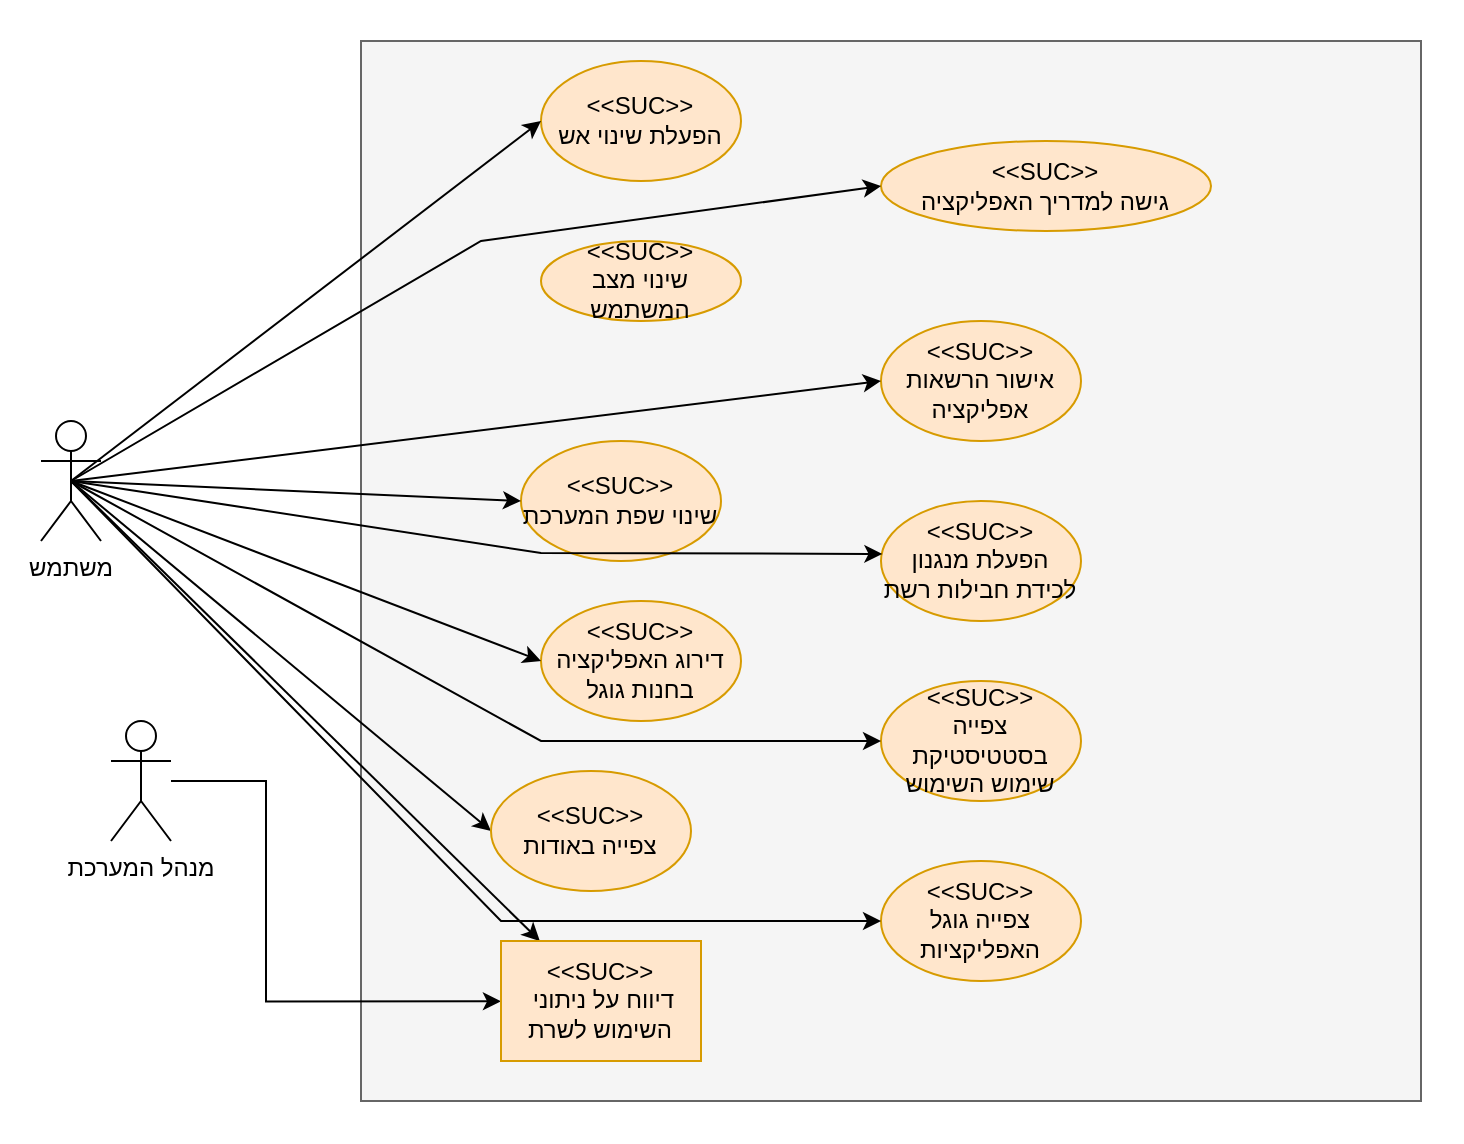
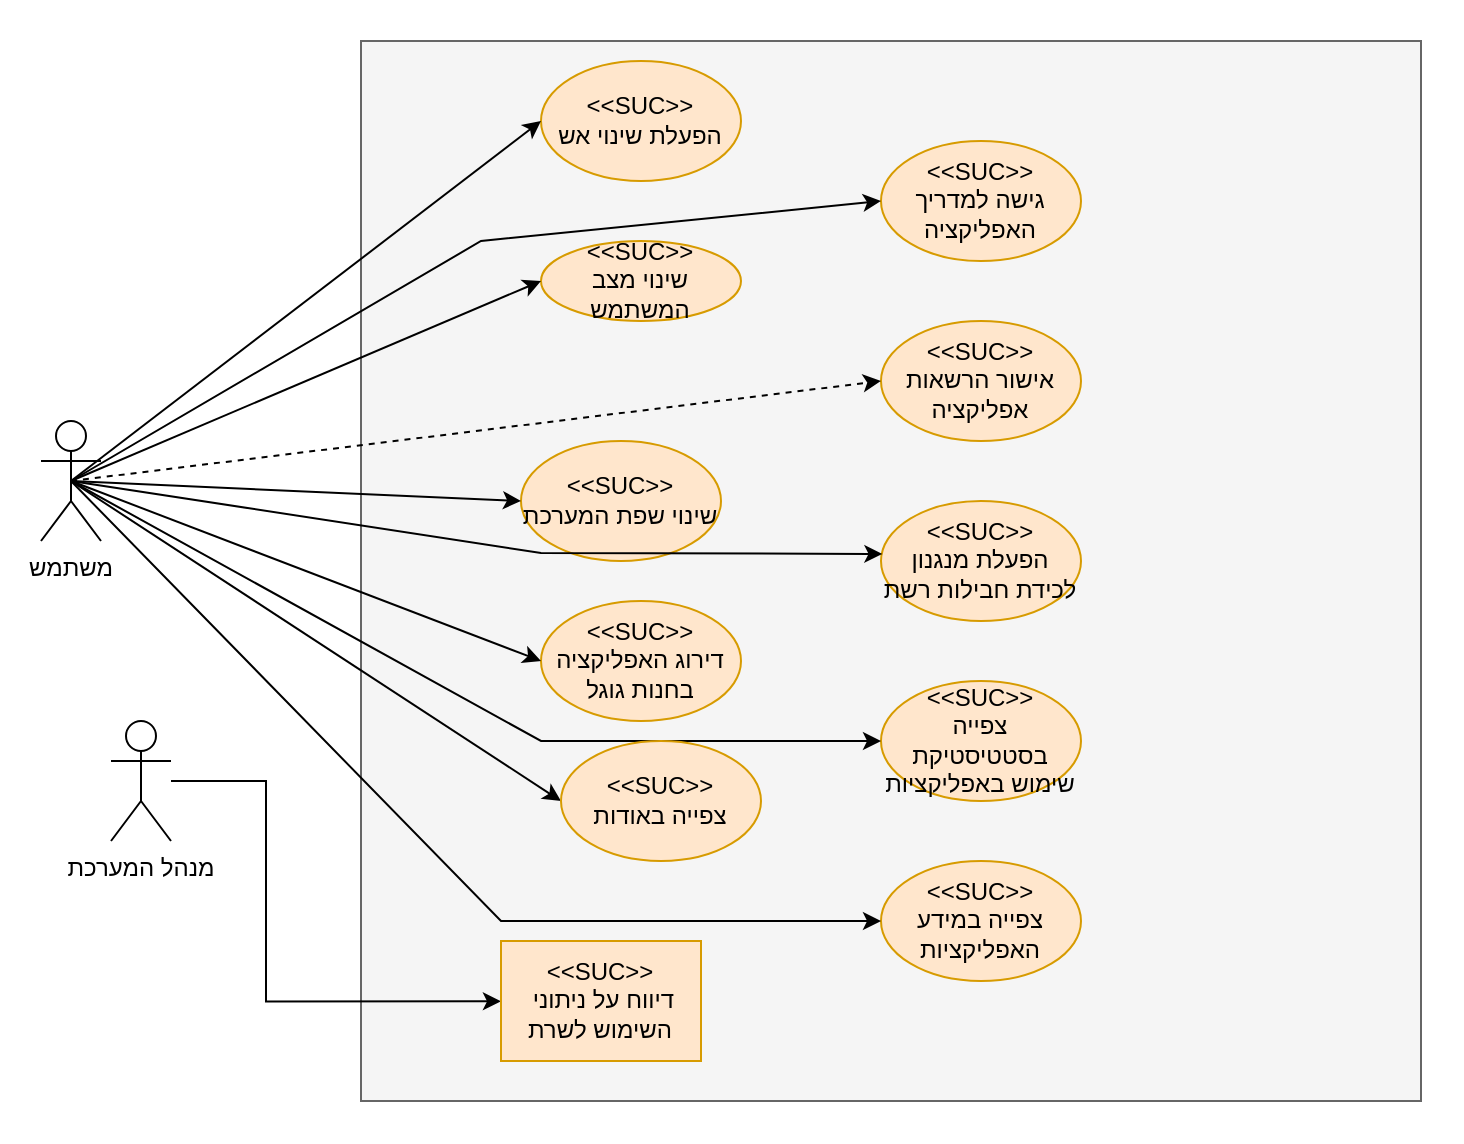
node "<<SUC>> גישה למדריך האפליקציה": size 330x90 -> 200x120
edge "משתמש" -> "<<SUC>> אישור הרשאות אפליקציה": style solid -> dashed
edge "משתמש" -> "<<SUC>> דיווח על ניתוני השימוש לשרת": now "משתמש" -> "<<SUC>> שינוי מצב המשתמש"
node "<<SUC>> צפייה בסטטיסטיקת שימוש השימוש": label "<<SUC>> צפייה בסטטיסטיקת שימוש השימוש" -> "<<SUC>> צפייה בסטטיסטיקת שימוש באפליקציות"
node "<<SUC>> צפייה באודות": moved (591, 831) -> (661, 801)
node "<<SUC>> צפייה גוגל האפליקציות": label "<<SUC>> צפייה גוגל האפליקציות" -> "<<SUC>> צפייה במידע האפליקציות"
